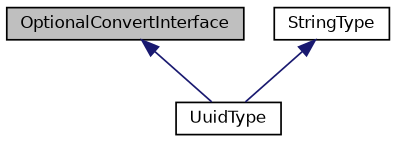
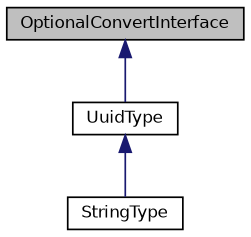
edge "UuidType" -> "StringType": reversed
